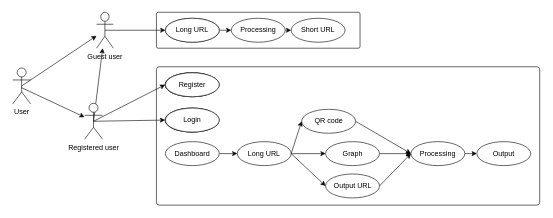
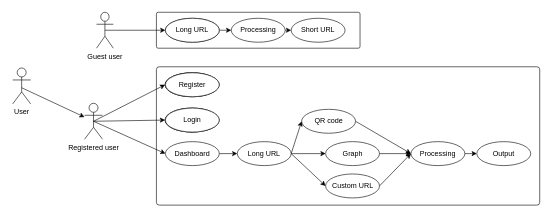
edge "User" -> "Guest user": removed
edge "Registered user" -> "Guest user": now "Registered user" -> "Dashboard"
node "Output URL": label "Output URL" -> "Custom URL"
